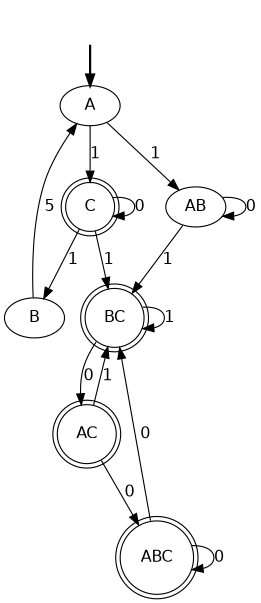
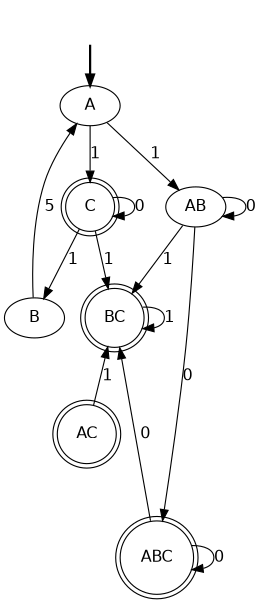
edge "BC" -> "AC": removed, label "0"
edge "AC" -> "ABC": now "AB" -> "ABC"
